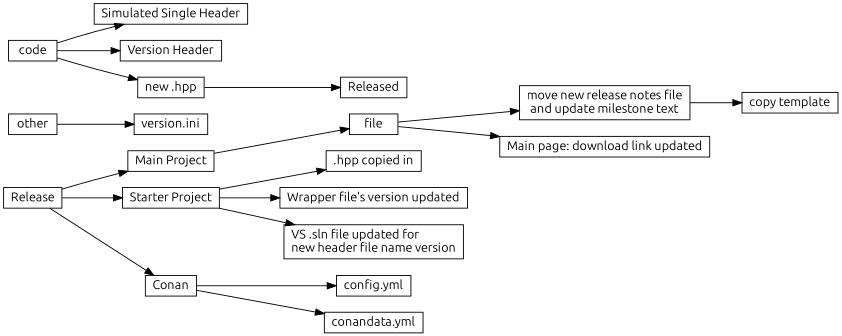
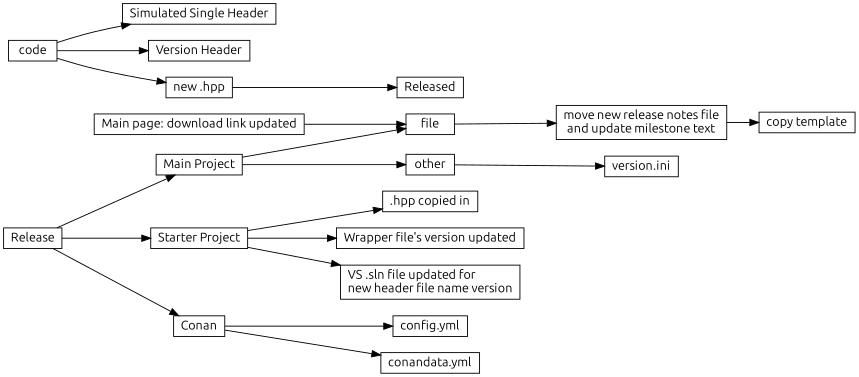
edge "file" -> "Main page: download link updated": reversed
edge "Main Project" -> "other": added
